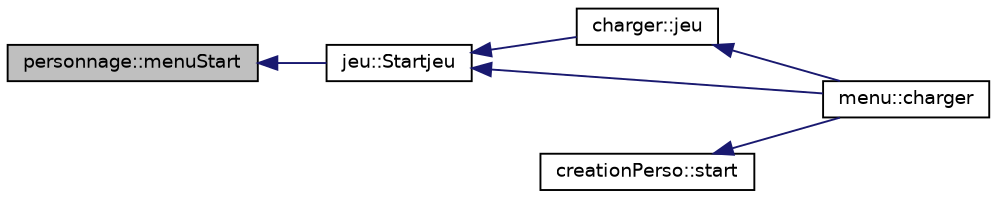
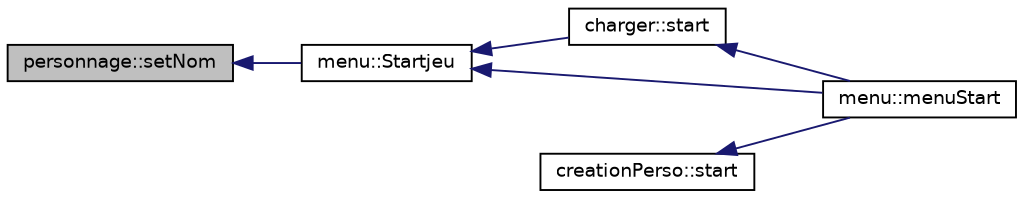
node "charger::jeu": label "charger::jeu" -> "charger::start"
node "personnage::menuStart": label "personnage::menuStart" -> "personnage::setNom"
node "jeu::Startjeu": label "jeu::Startjeu" -> "menu::Startjeu"
node "menu::charger": label "menu::charger" -> "menu::menuStart"
